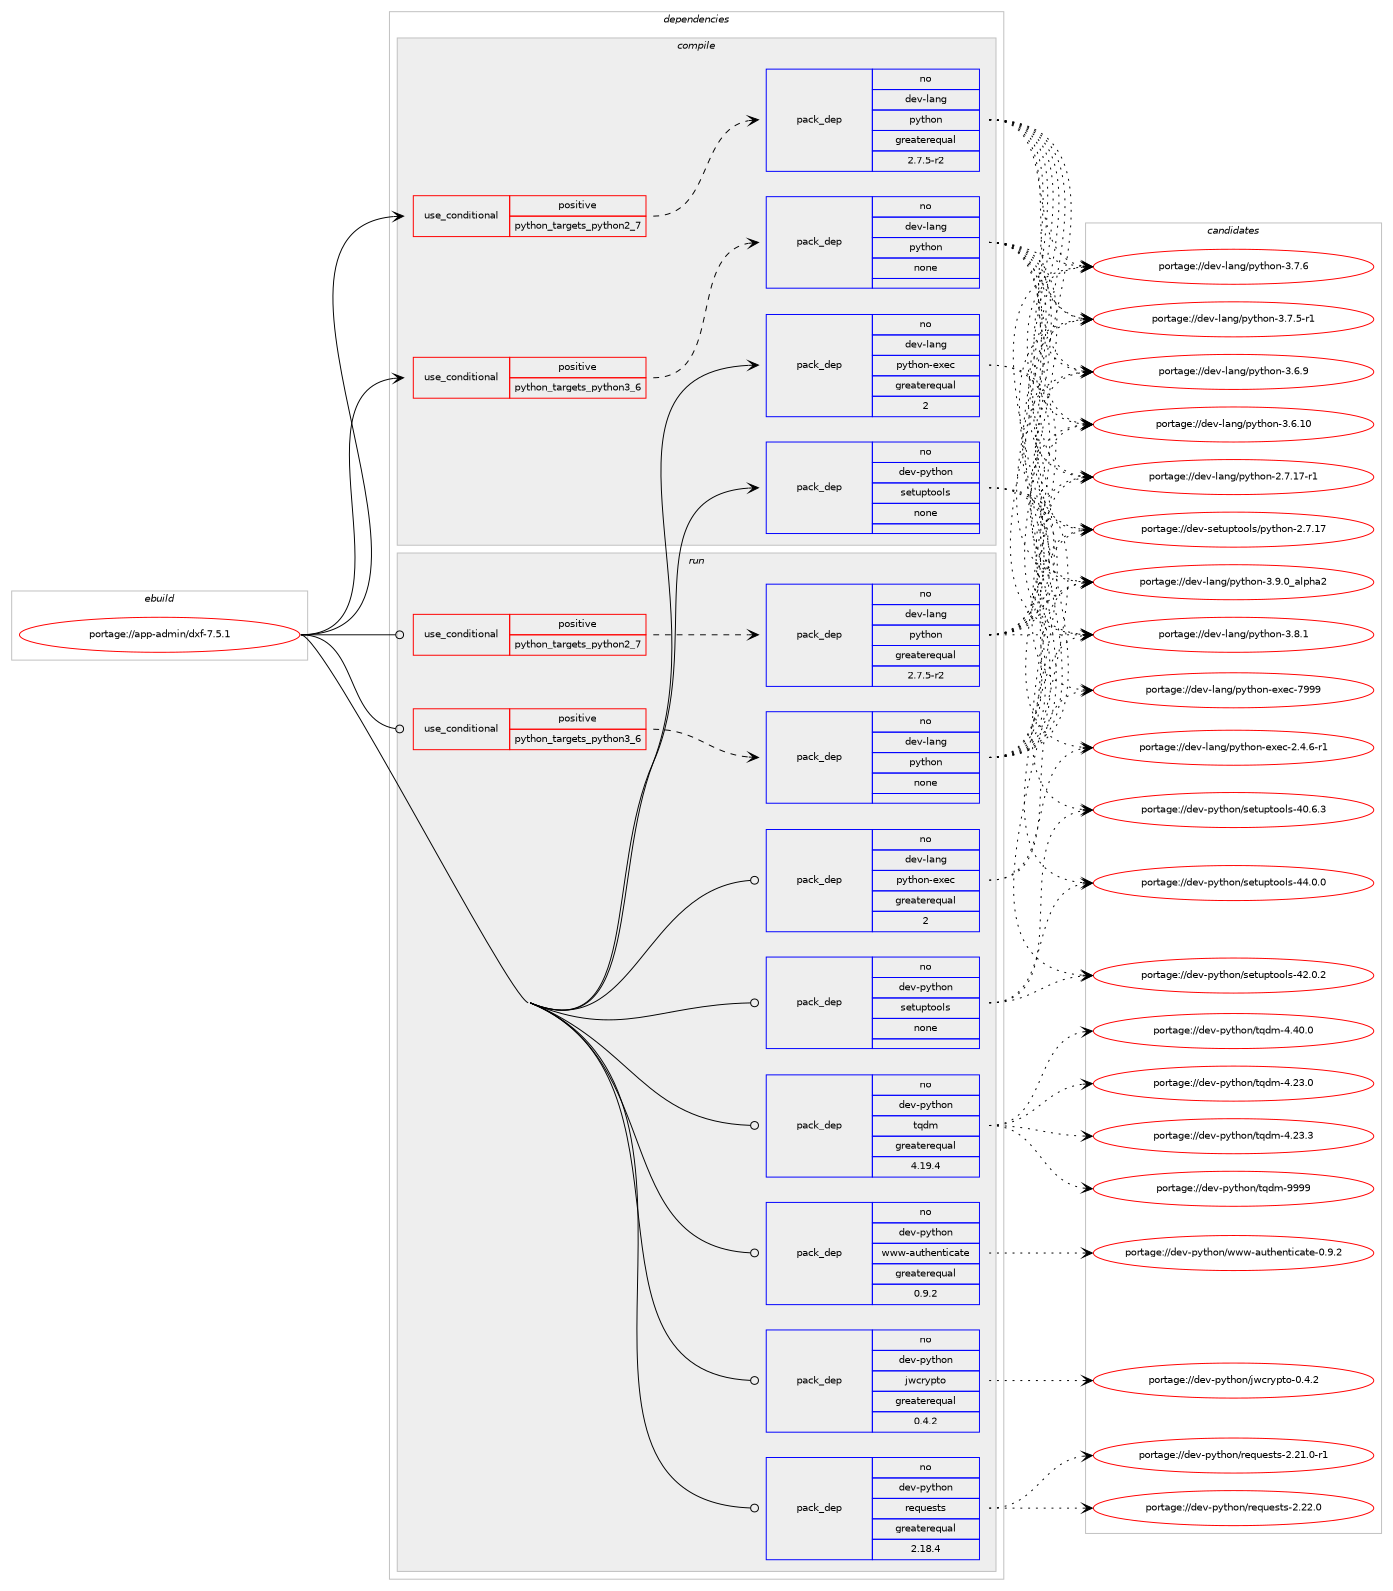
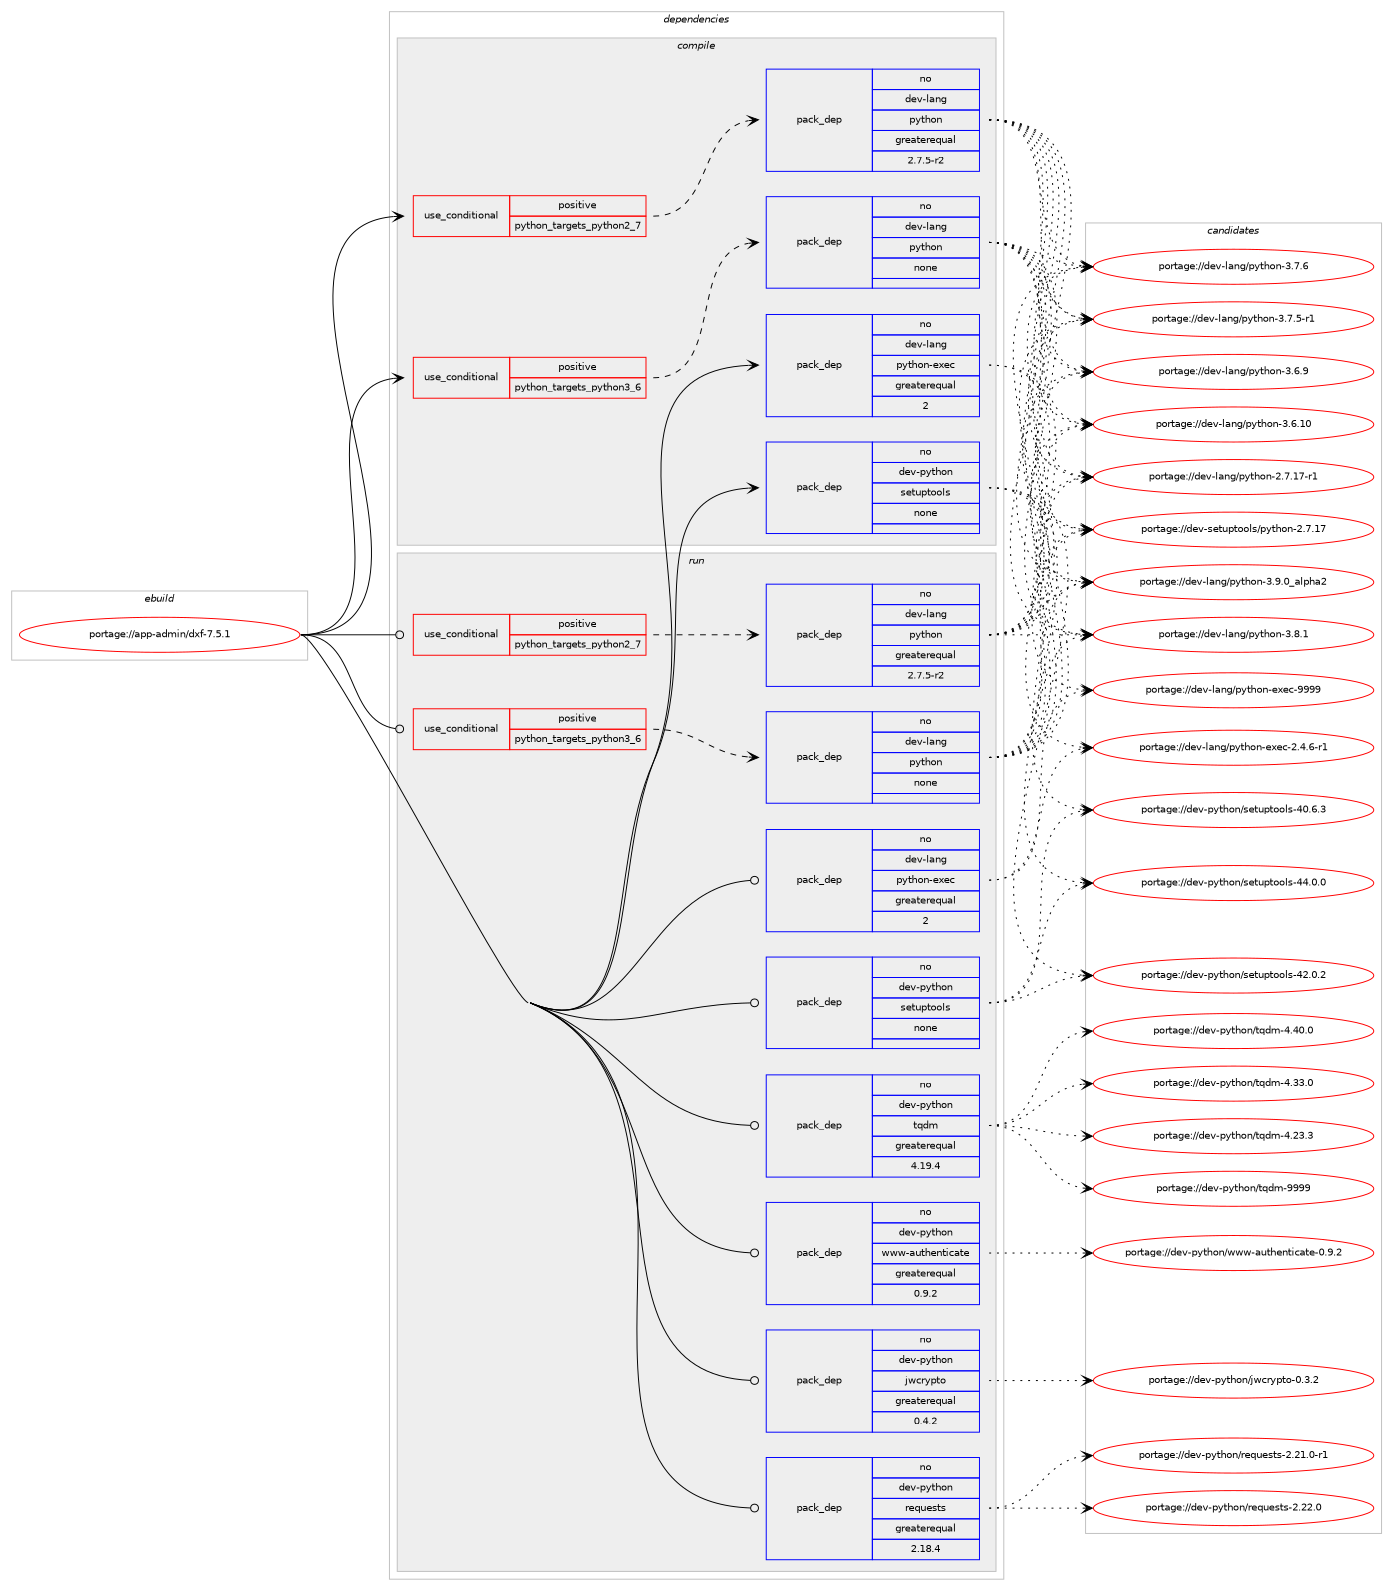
node "portage://dev-lang/python-exec-7999": label "portage://dev-lang/python-exec-7999" -> "portage://dev-lang/python-exec-9999"
node "portage://dev-python/tqdm-4.23.0": label "portage://dev-python/tqdm-4.23.0" -> "portage://dev-python/tqdm-4.33.0"
node "portage://dev-python/jwcrypto-0.4.2": label "portage://dev-python/jwcrypto-0.4.2" -> "portage://dev-python/jwcrypto-0.3.2"
